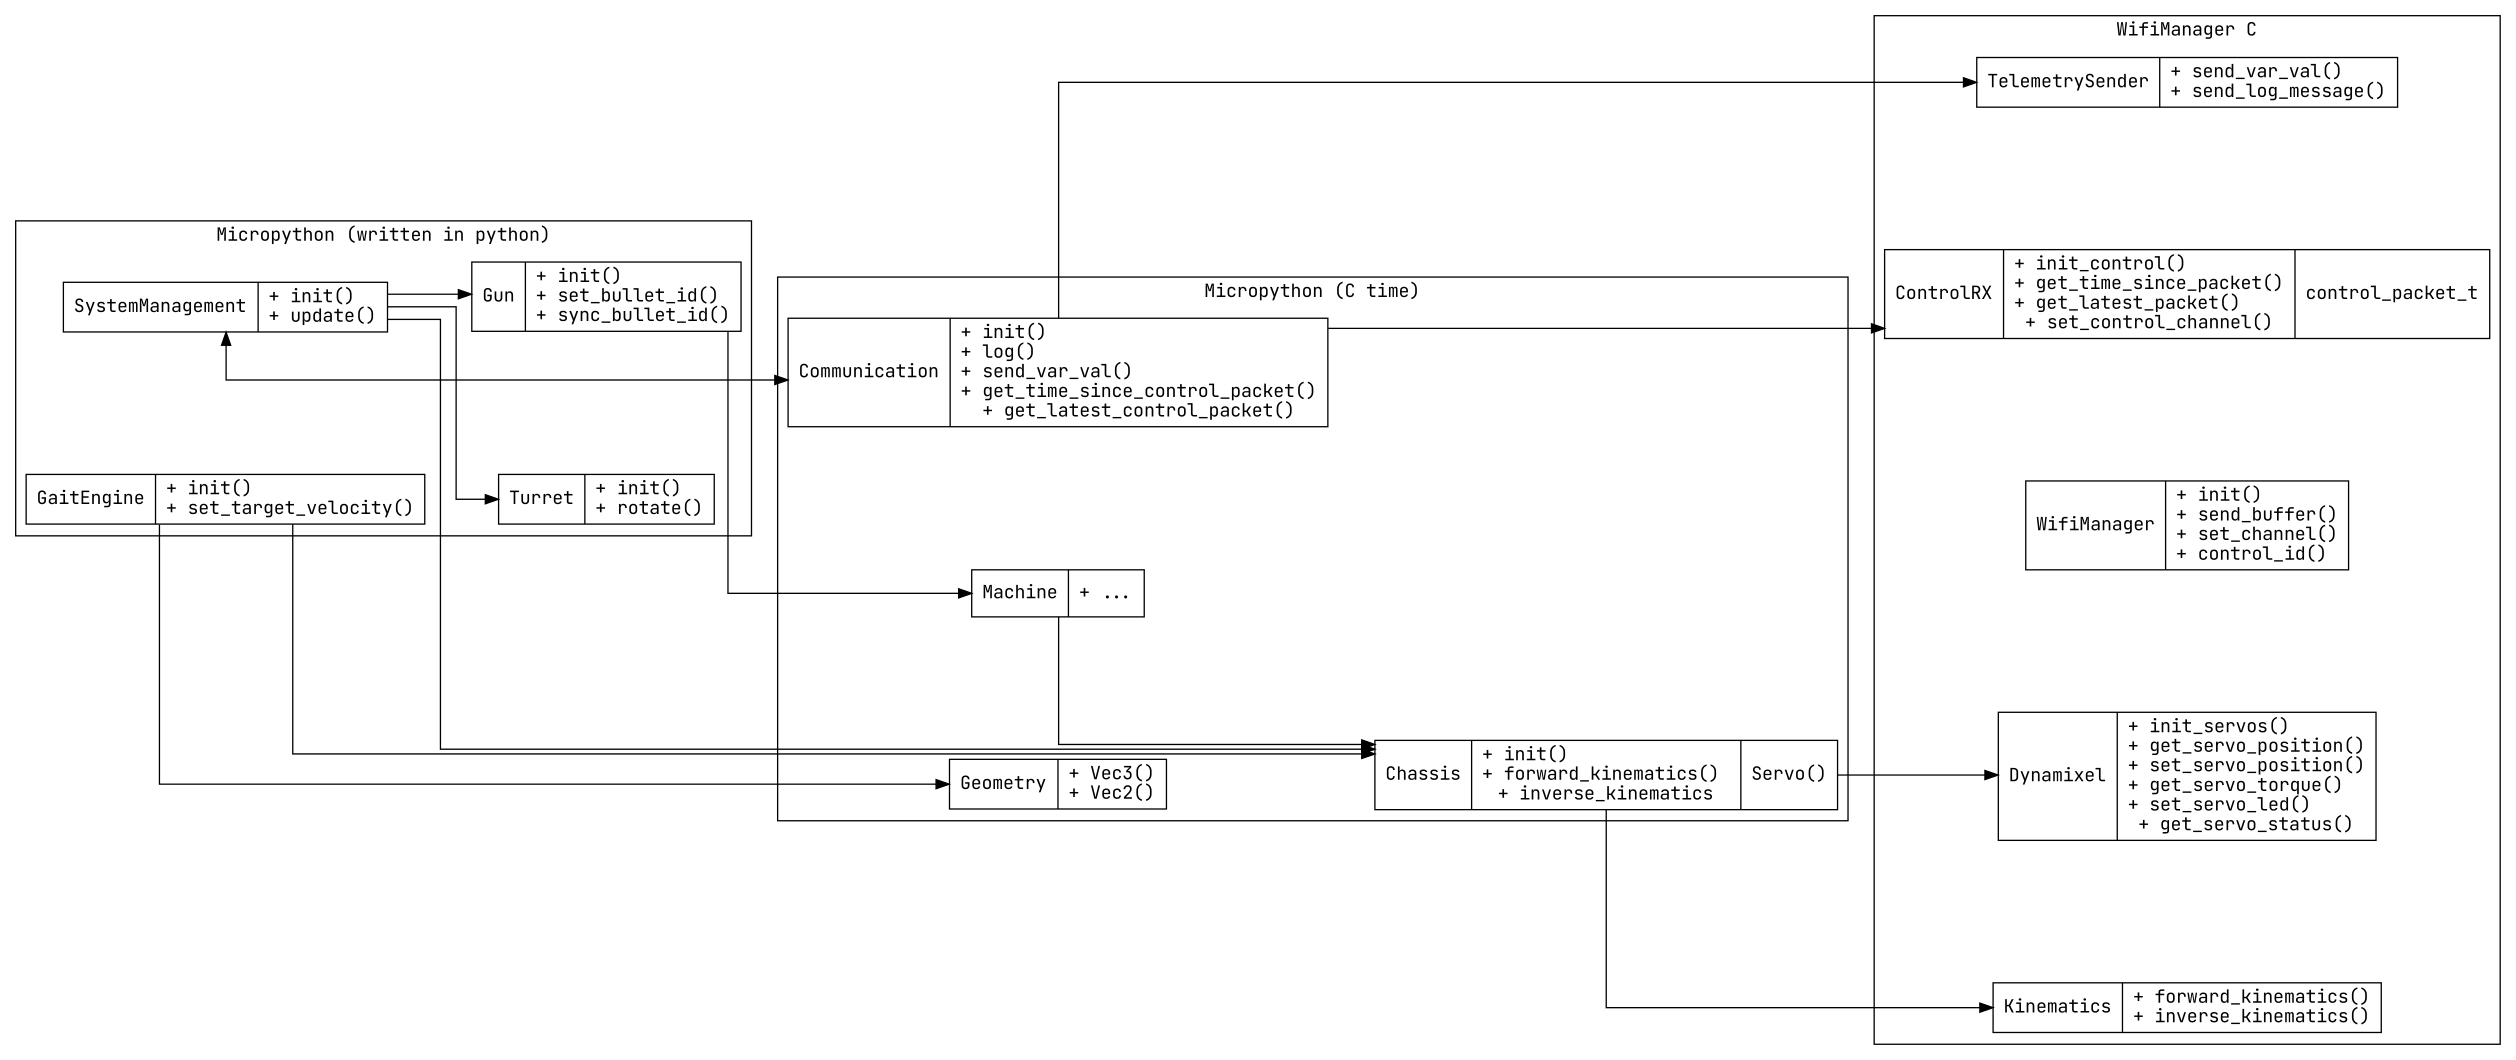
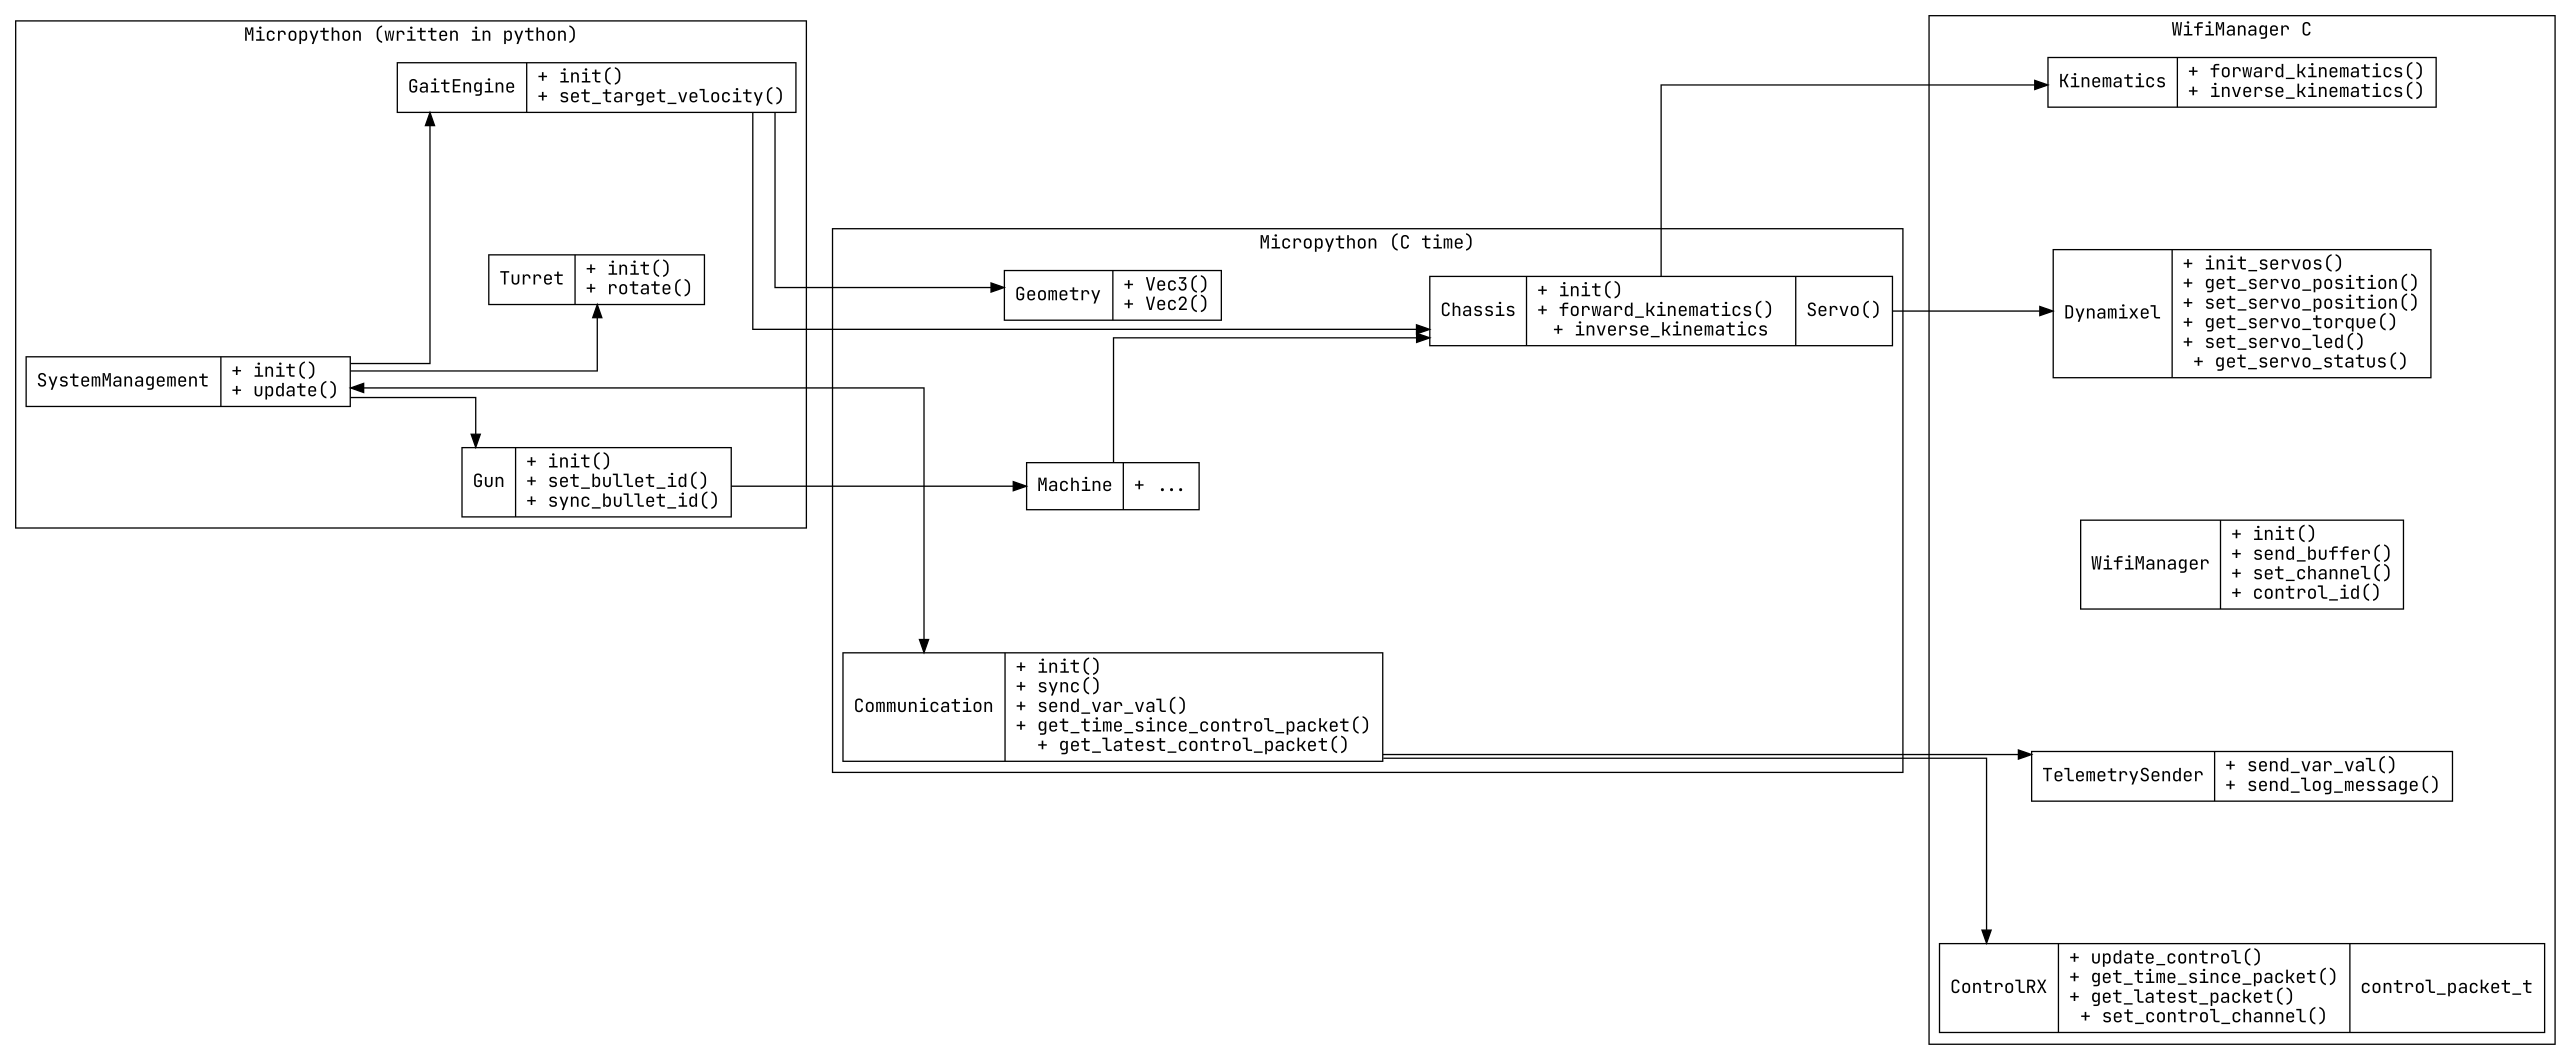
node "ControlRX": text "+ init_control()" -> "+ update_control()"
node "Communication": text "+ log()" -> "+ sync()"
edge "SystemManagement" -> "Chassis": now "SystemManagement" -> "GaitEngine"
